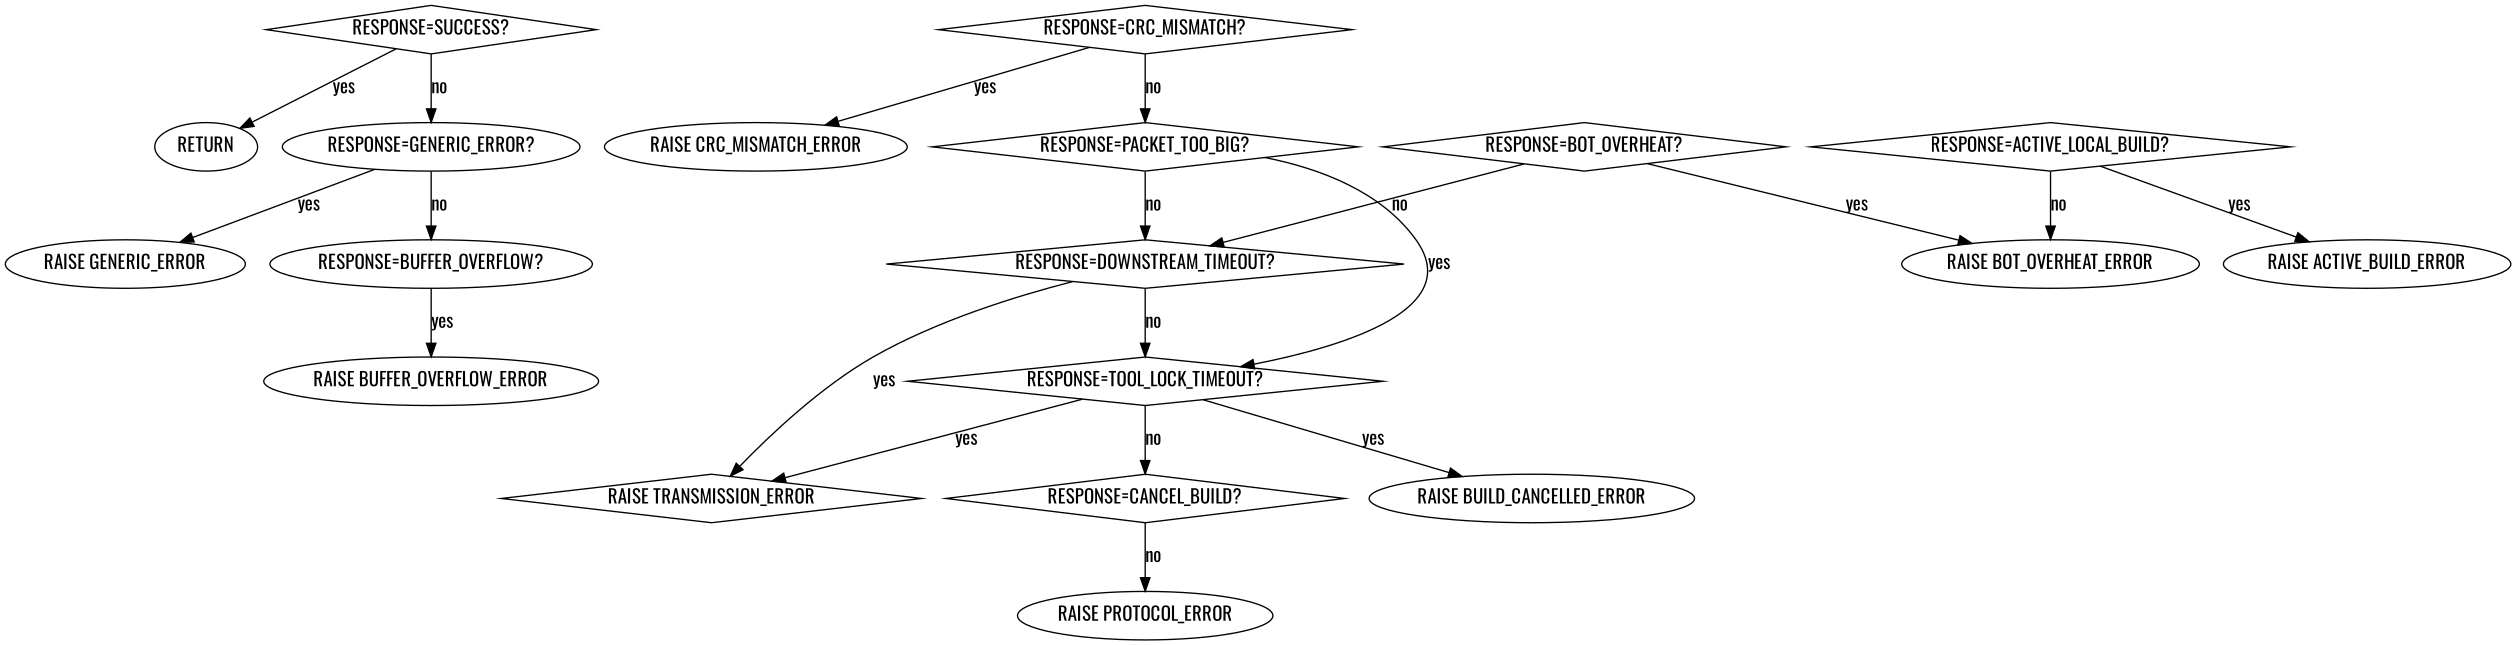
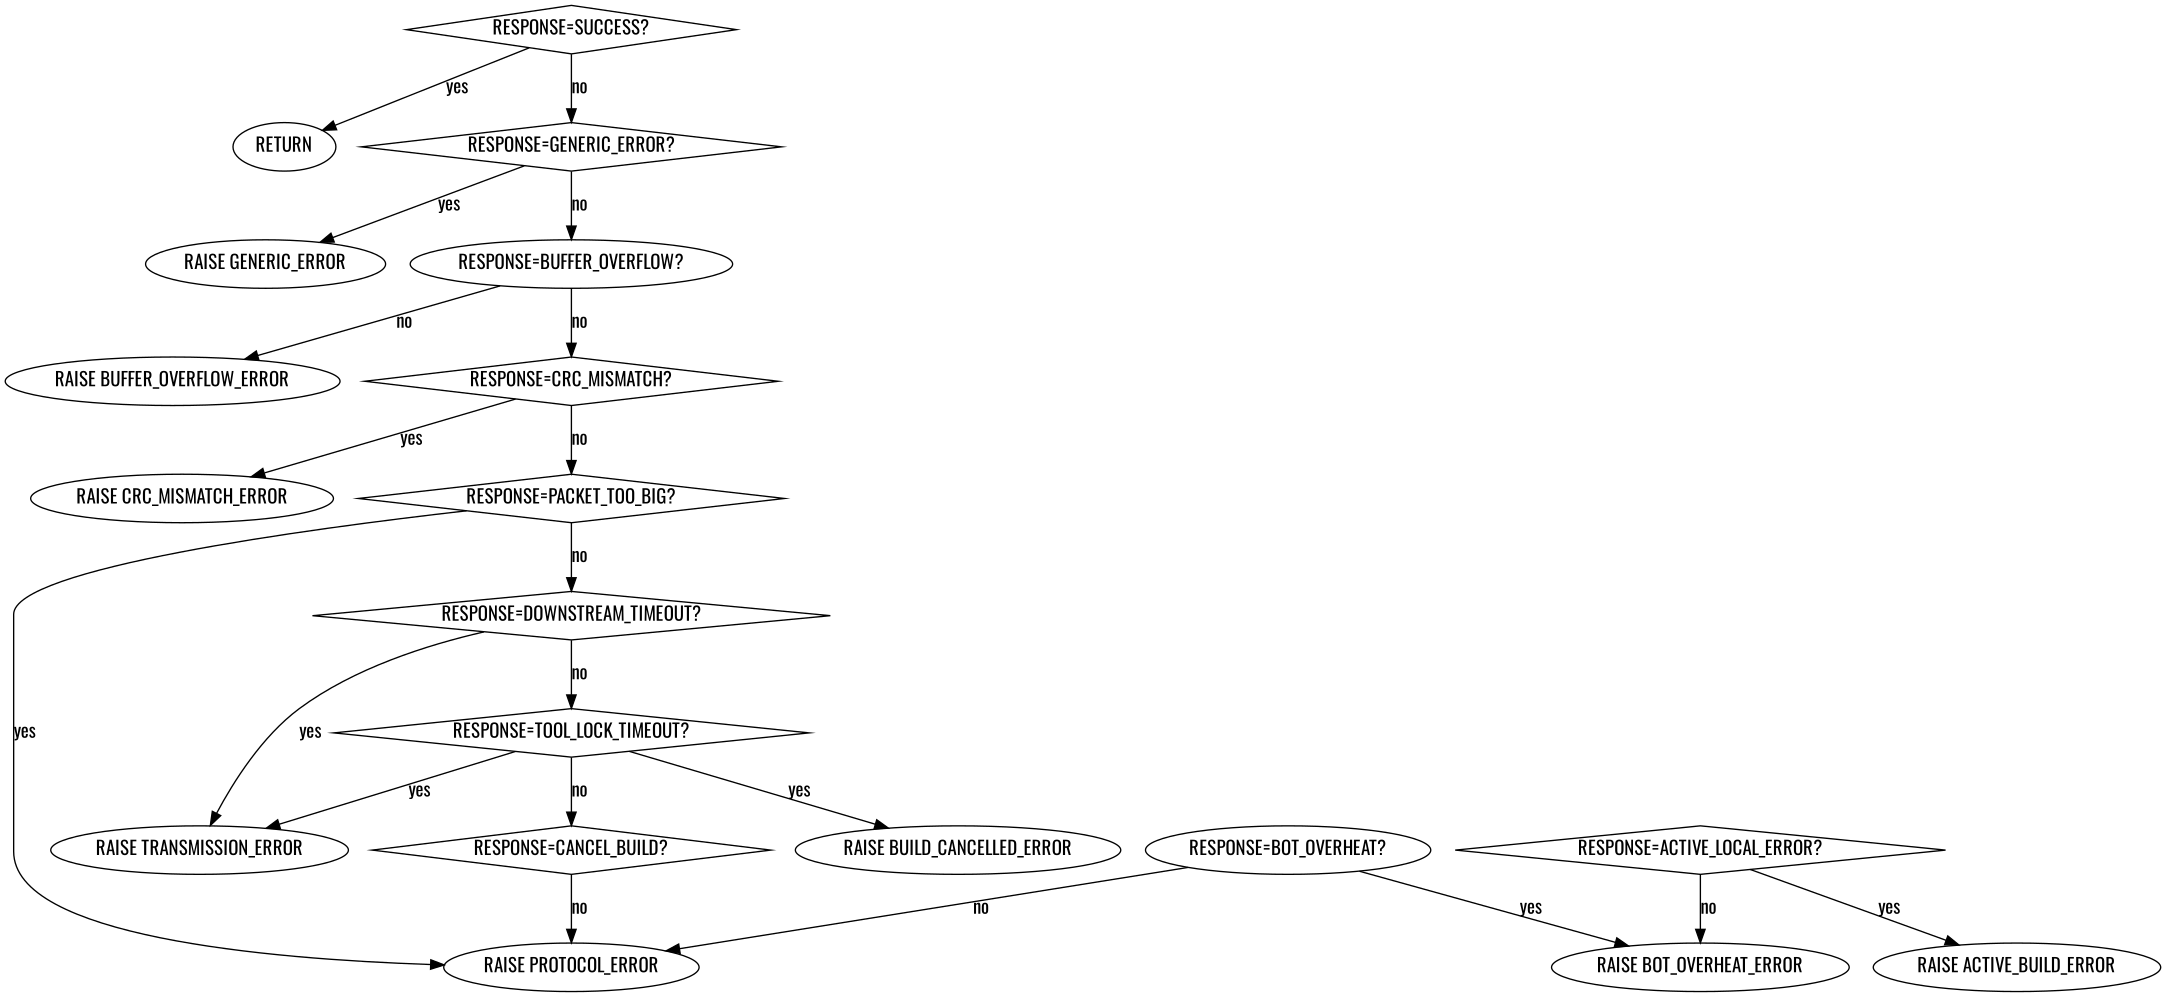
node "RESPONSE=GENERIC_ERROR?": shape ellipse -> diamond
node "RESPONSE=BOT_OVERHEAT?": shape diamond -> ellipse
node "RESPONSE=ACTIVE_LOCAL_BUILD?": label "RESPONSE=ACTIVE_LOCAL_BUILD?" -> "RESPONSE=ACTIVE_LOCAL_ERROR?"
edge "RESPONSE=BOT_OVERHEAT?" -> "RESPONSE=DOWNSTREAM_TIMEOUT?": now "RESPONSE=BOT_OVERHEAT?" -> "RAISE PROTOCOL_ERROR"
edge "RESPONSE=PACKET_TOO_BIG?" -> "RESPONSE=TOOL_LOCK_TIMEOUT?": now "RESPONSE=PACKET_TOO_BIG?" -> "RAISE PROTOCOL_ERROR"
edge "RESPONSE=BUFFER_OVERFLOW?" -> "RESPONSE=CRC_MISMATCH?": added, label "no"
edge "RESPONSE=BUFFER_OVERFLOW?" -> "RAISE BUFFER_OVERFLOW_ERROR": label "yes" -> "no"
node "RAISE TRANSMISSION_ERROR": shape diamond -> ellipse
